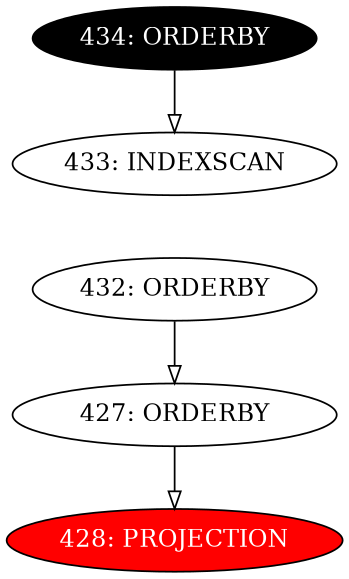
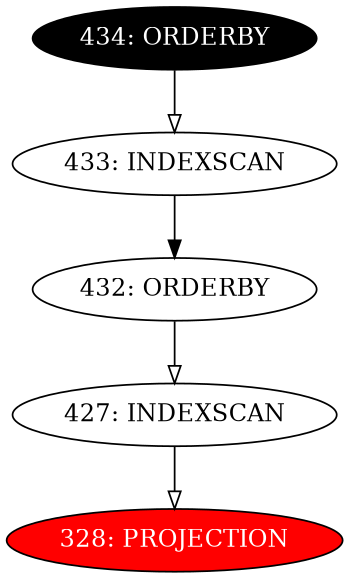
edge "433: INDEXSCAN" -> "432: ORDERBY": added
node "427: ORDERBY": label "427: ORDERBY" -> "427: INDEXSCAN"
node "428: PROJECTION": label "428: PROJECTION" -> "328: PROJECTION"
